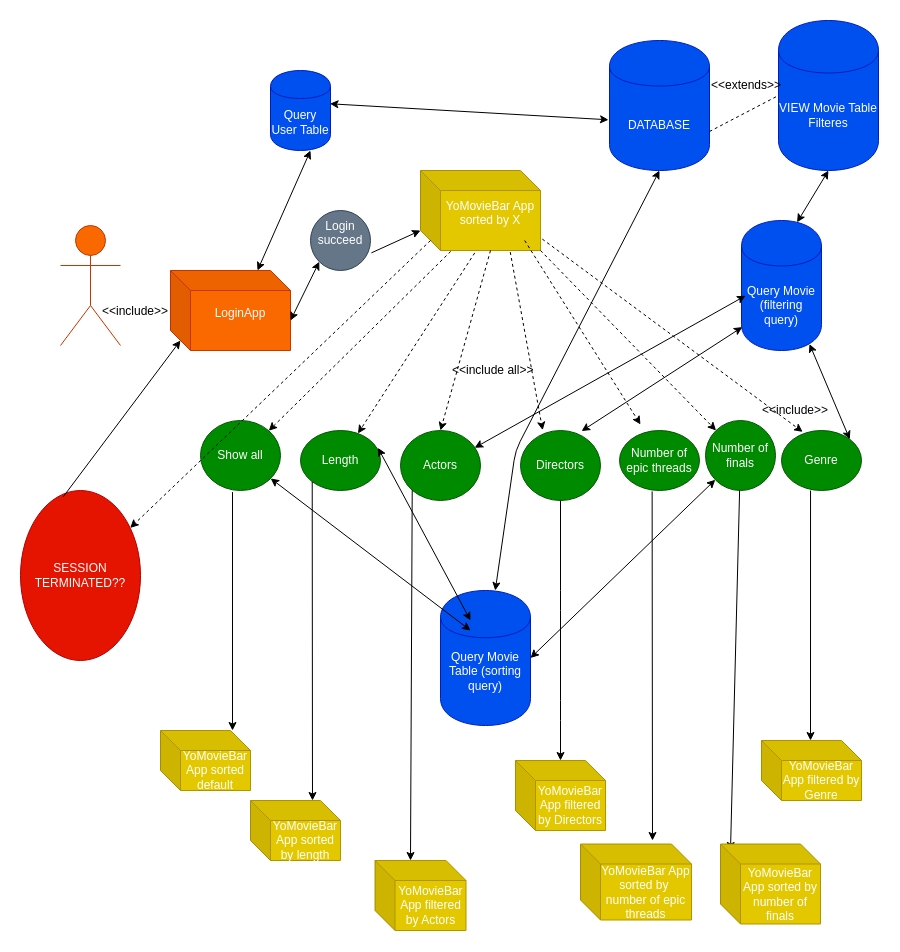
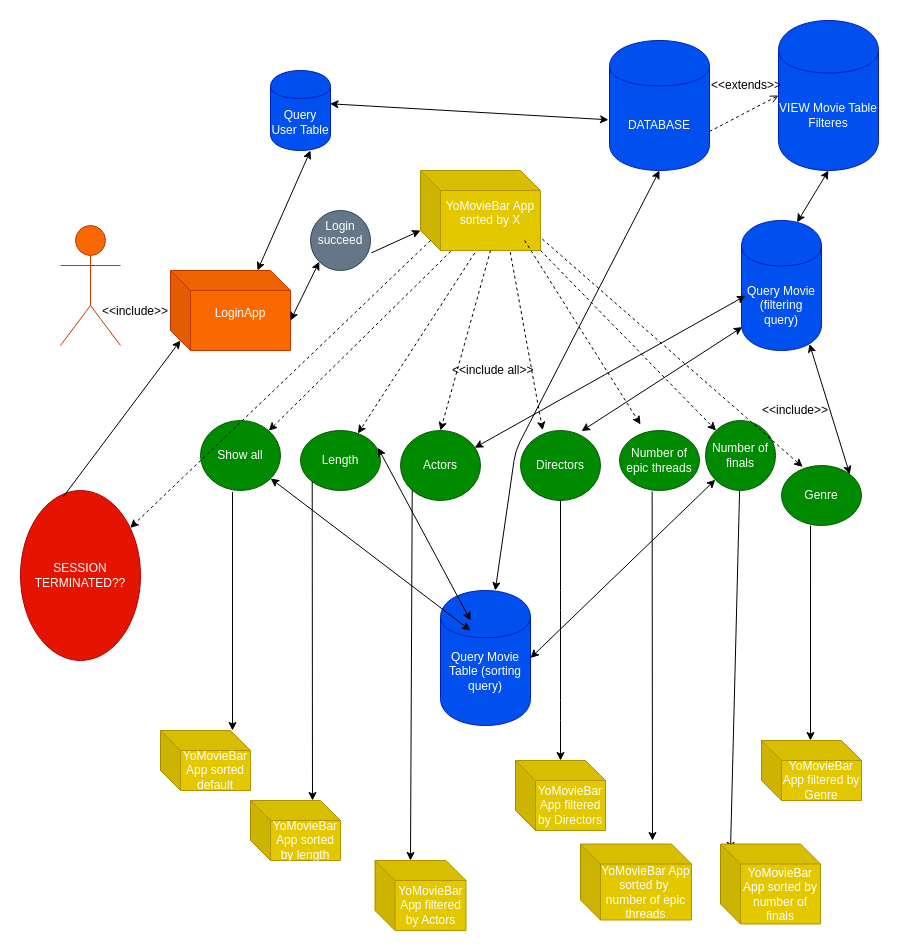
edge "VIEW Movie Table Filteres" -- "DATABASE": arrowhead none -> open
node "Genre": moved (822, 461) -> (822, 496)
